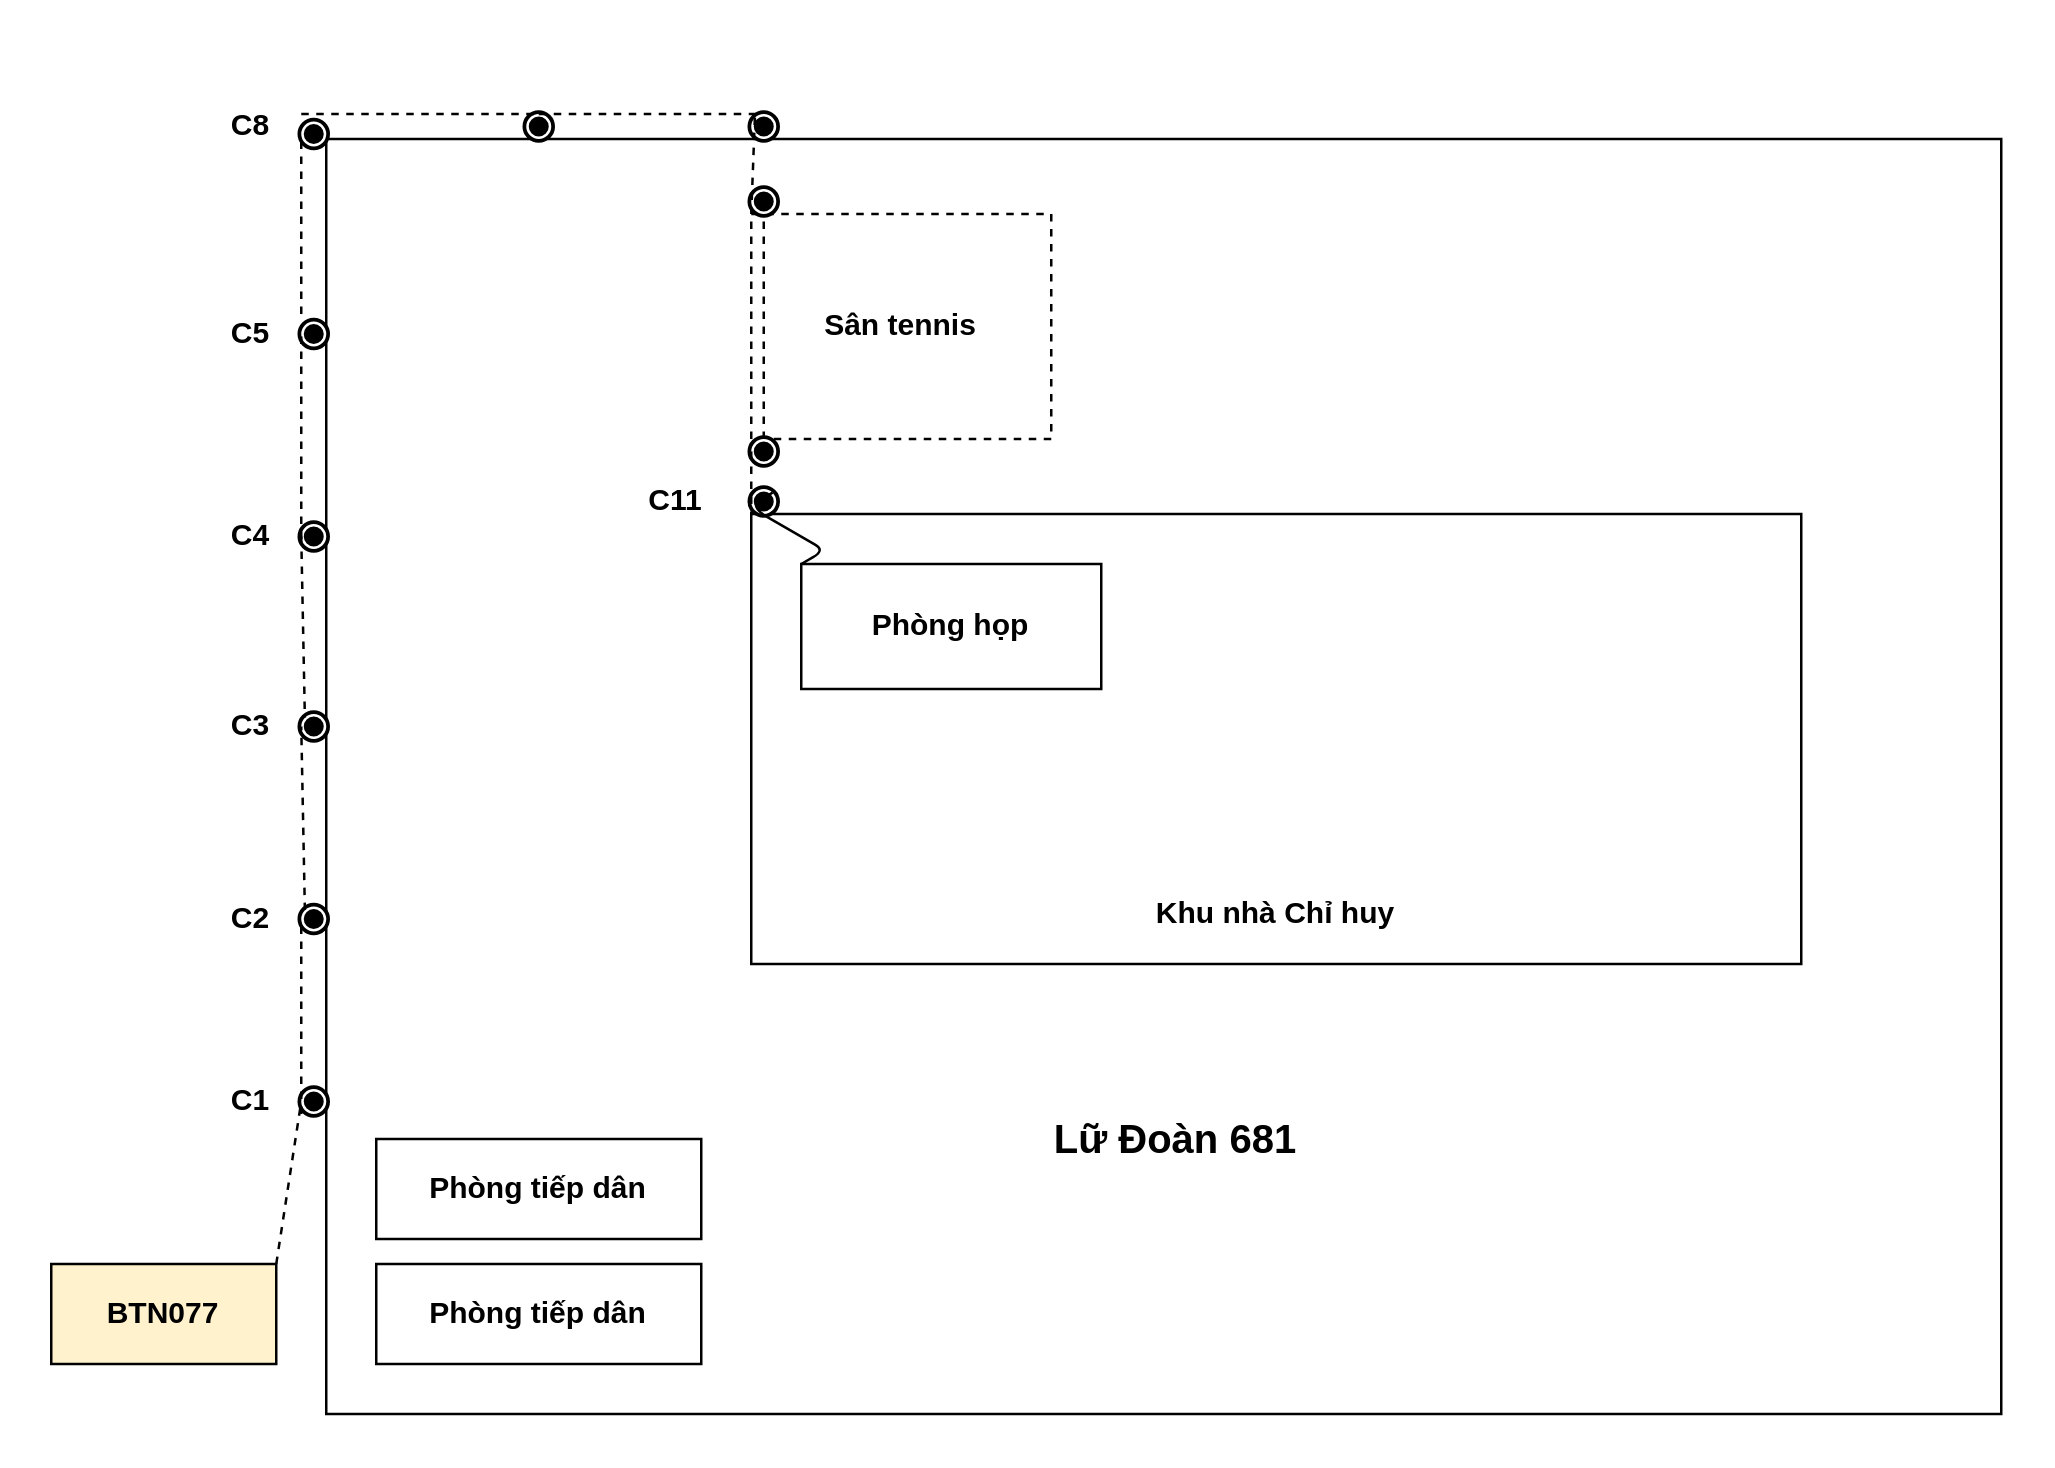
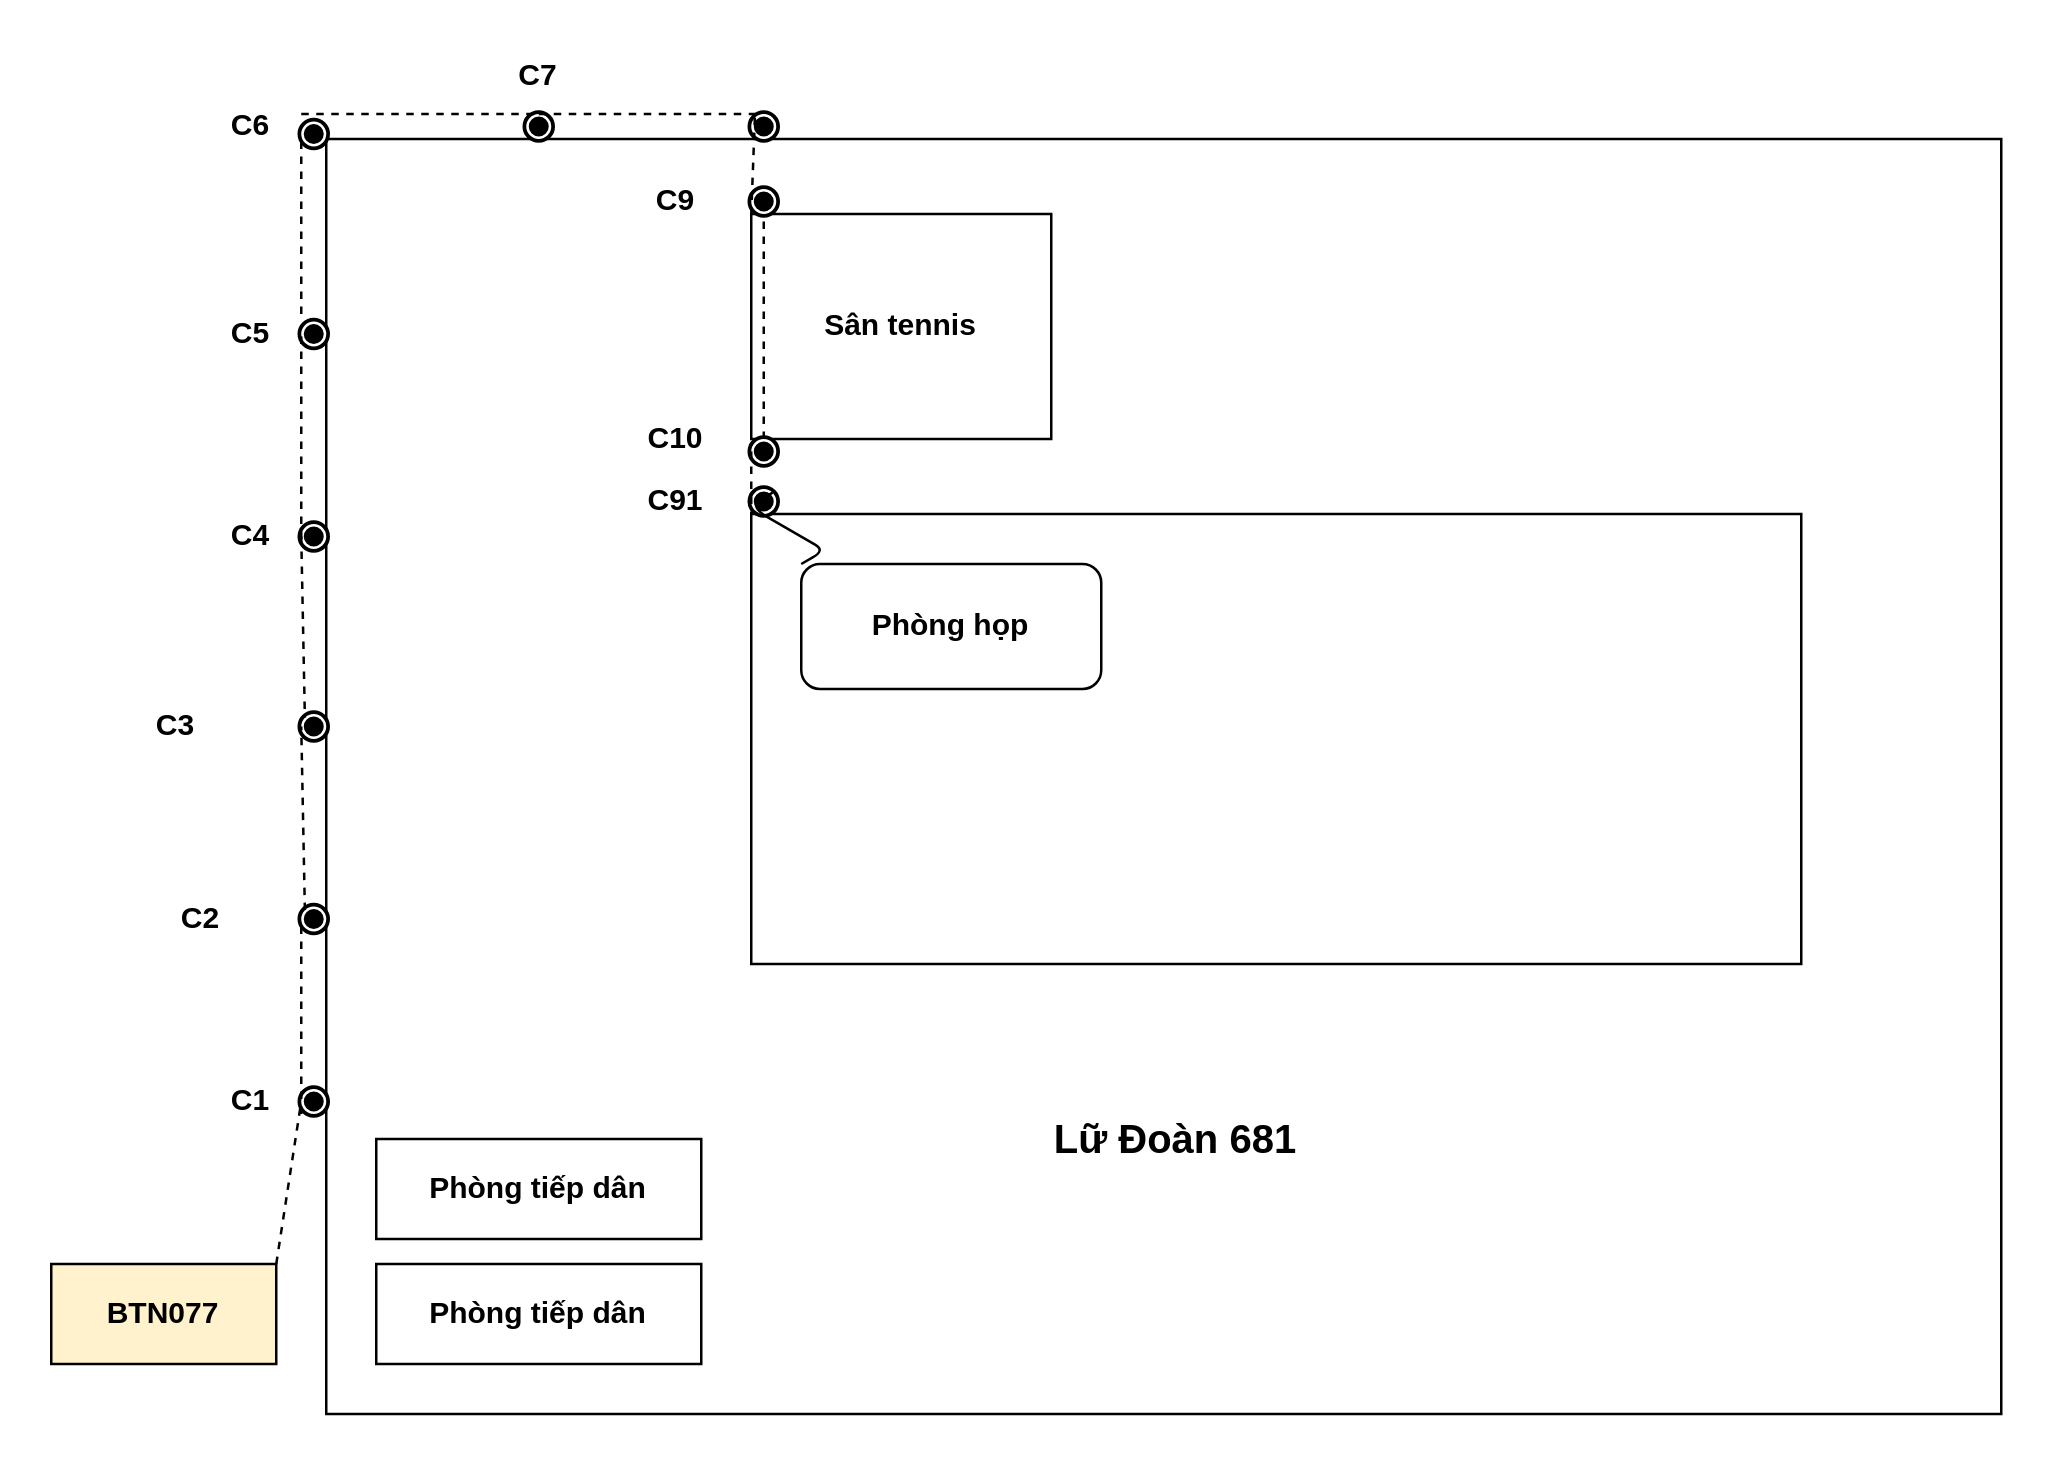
node "C7": added
node "C8": label "C8" -> "C6"
node "C9": added
node "Sân tennis": style dashed -> solid
node "C10": added
node "C11": label "C11" -> "C91"
node "Phòng họp": shape rectangle -> rounded rectangle
node "C3": moved (251, 726) -> (176, 726)
node "Khu nhà Chỉ huy": removed
node "C2": moved (251, 919) -> (201, 919)
